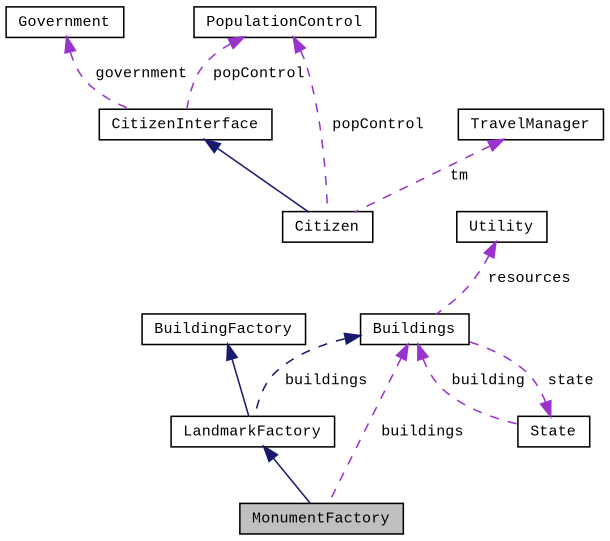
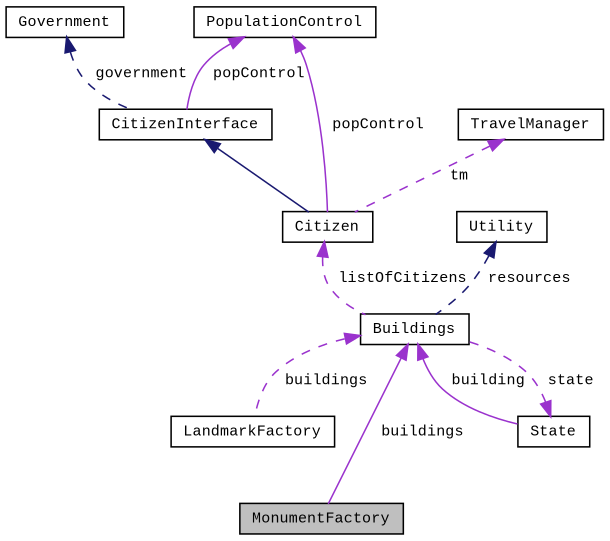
edge "CitizenInterface" -> "PopulationControl": style dashed -> solid
edge "CitizenInterface" -> "Government": color darkorchid3 -> midnightblue
edge "Citizen" -> "PopulationControl": style dashed -> solid
edge "Buildings" -> "Utility": color darkorchid3 -> midnightblue
edge "Buildings" -> "Citizen": added, label "listOfCitizens"
node "BuildingFactory": removed
edge "LandmarkFactory" -> "Buildings": color midnightblue -> darkorchid3
edge "State" -> "Buildings": style dashed -> solid
edge "MonumentFactory" -> "Buildings": style dashed -> solid
edge "MonumentFactory" -> "LandmarkFactory": removed
